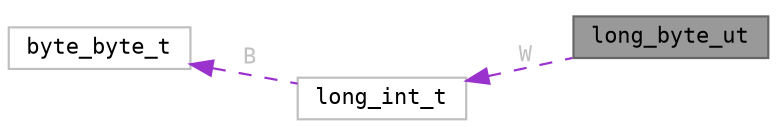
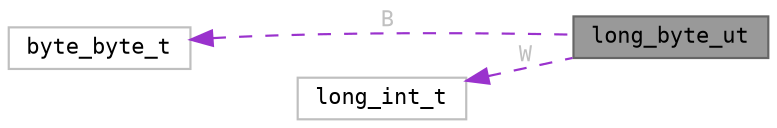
edge "long_int_t" -> "byte_byte_t": now "long_byte_ut" -> "byte_byte_t"
